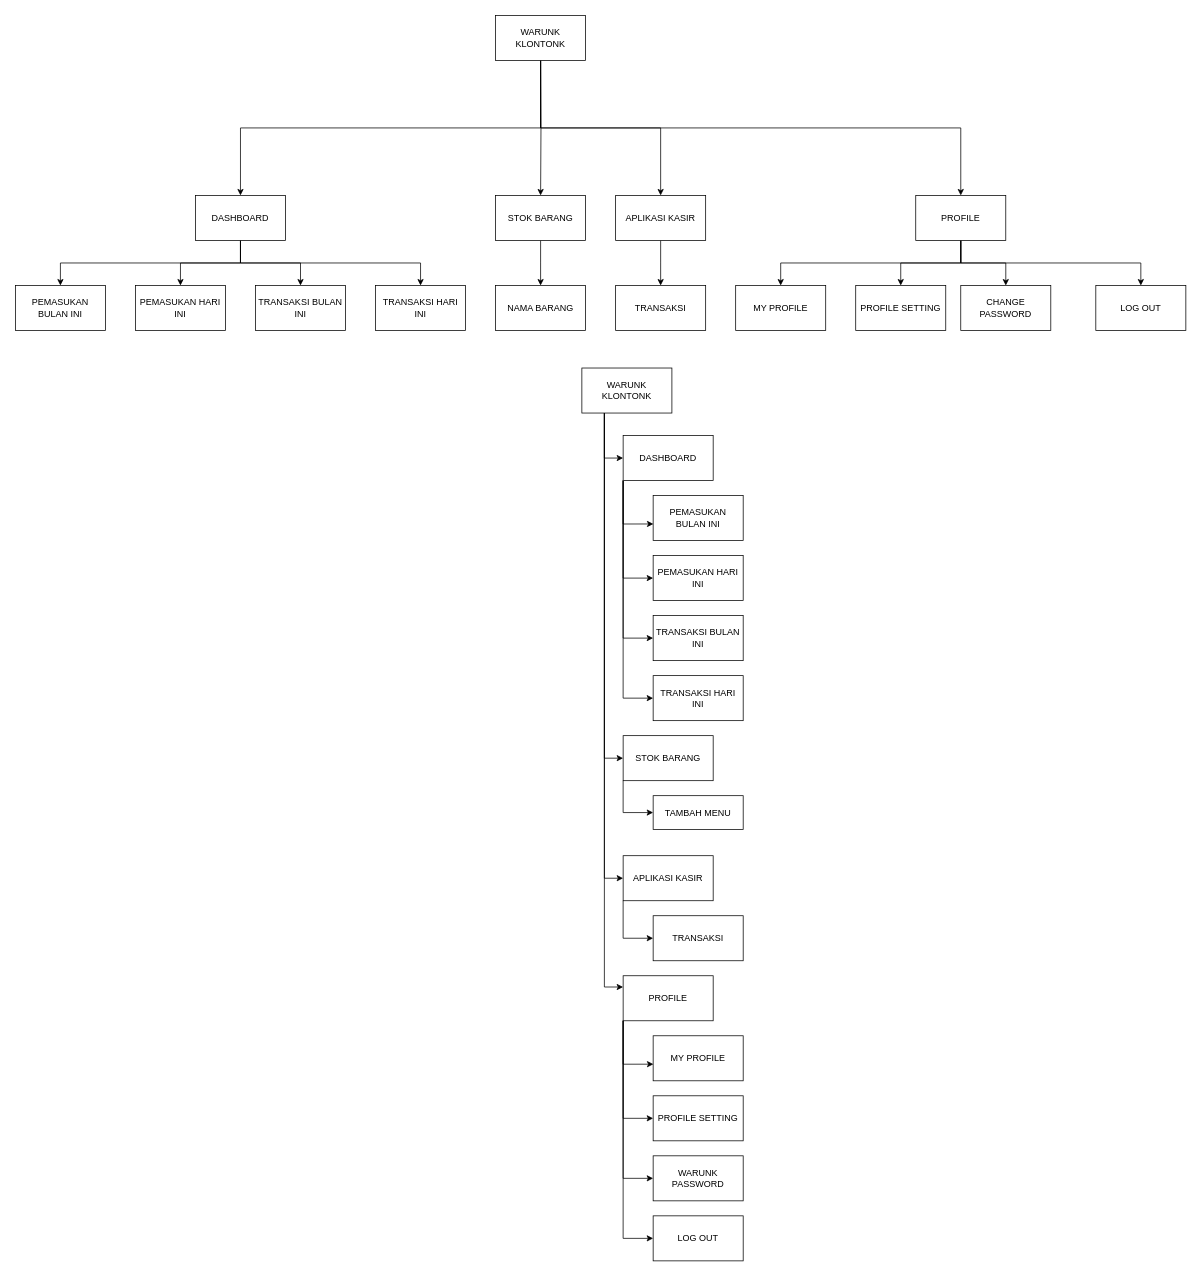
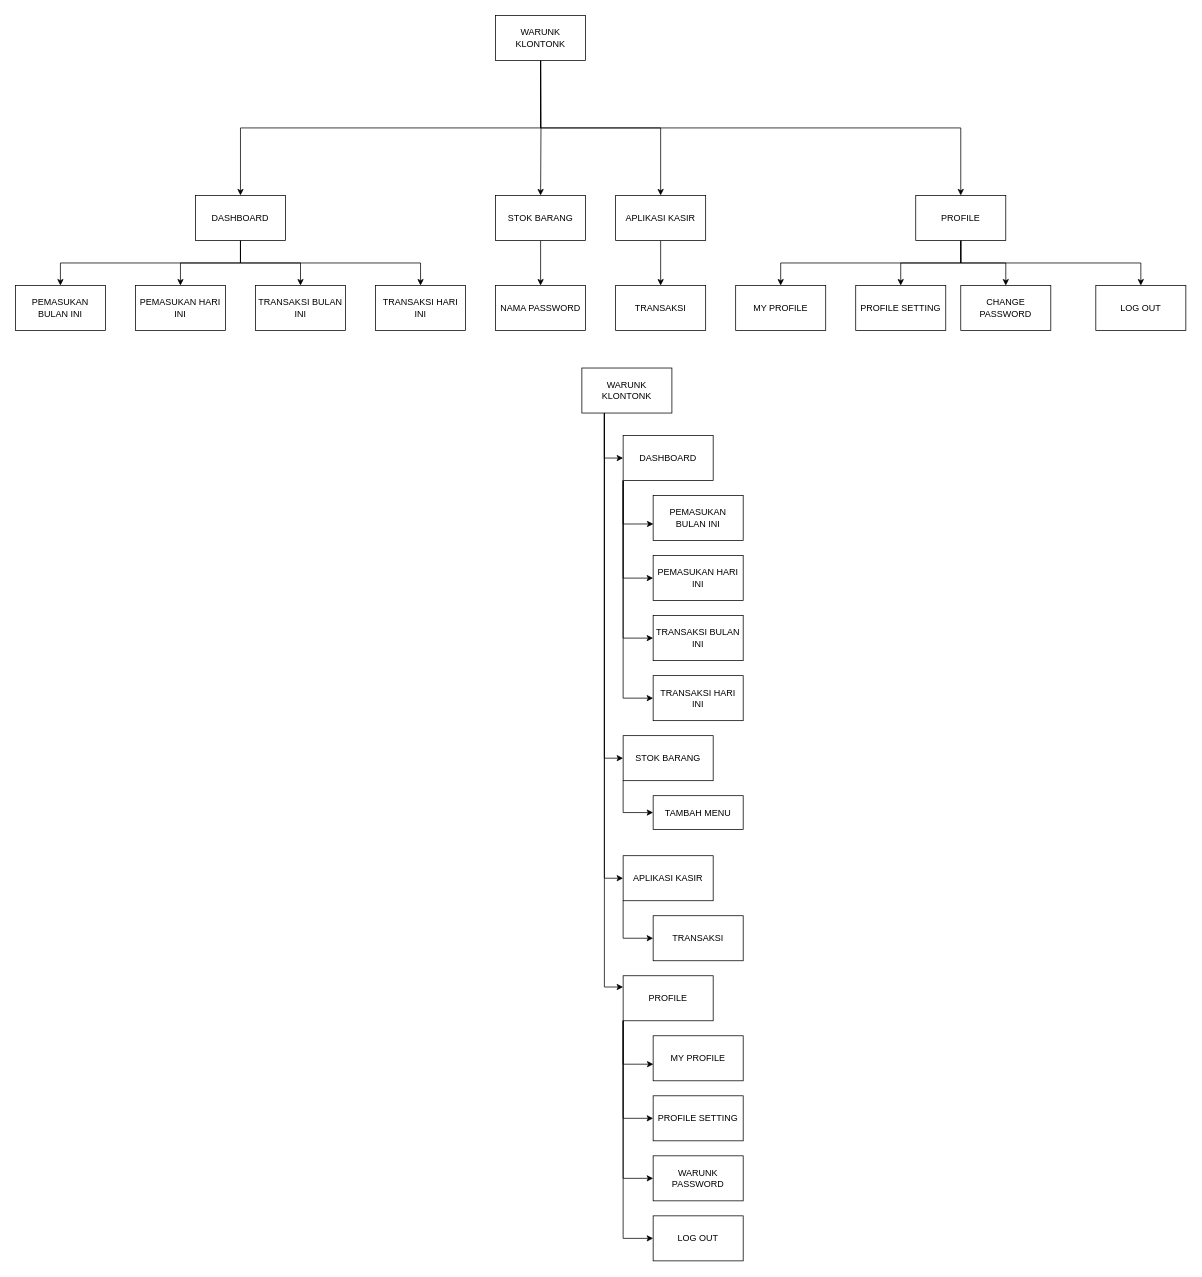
node "NAMA BARANG": label "NAMA BARANG" -> "NAMA PASSWORD"
